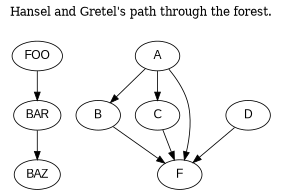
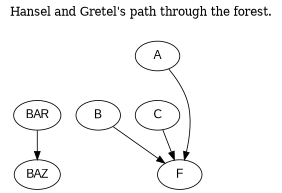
node "FOO": removed
edge "A" -> "C": removed
edge "A" -> "B": removed
node "D": removed
